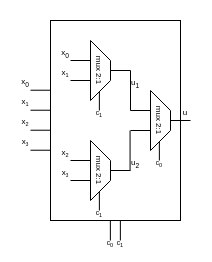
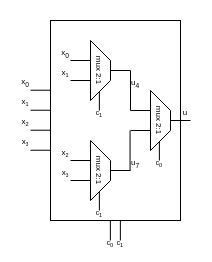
node "u1": label "u1" -> "u4"
node "u2": label "u2" -> "u7"
